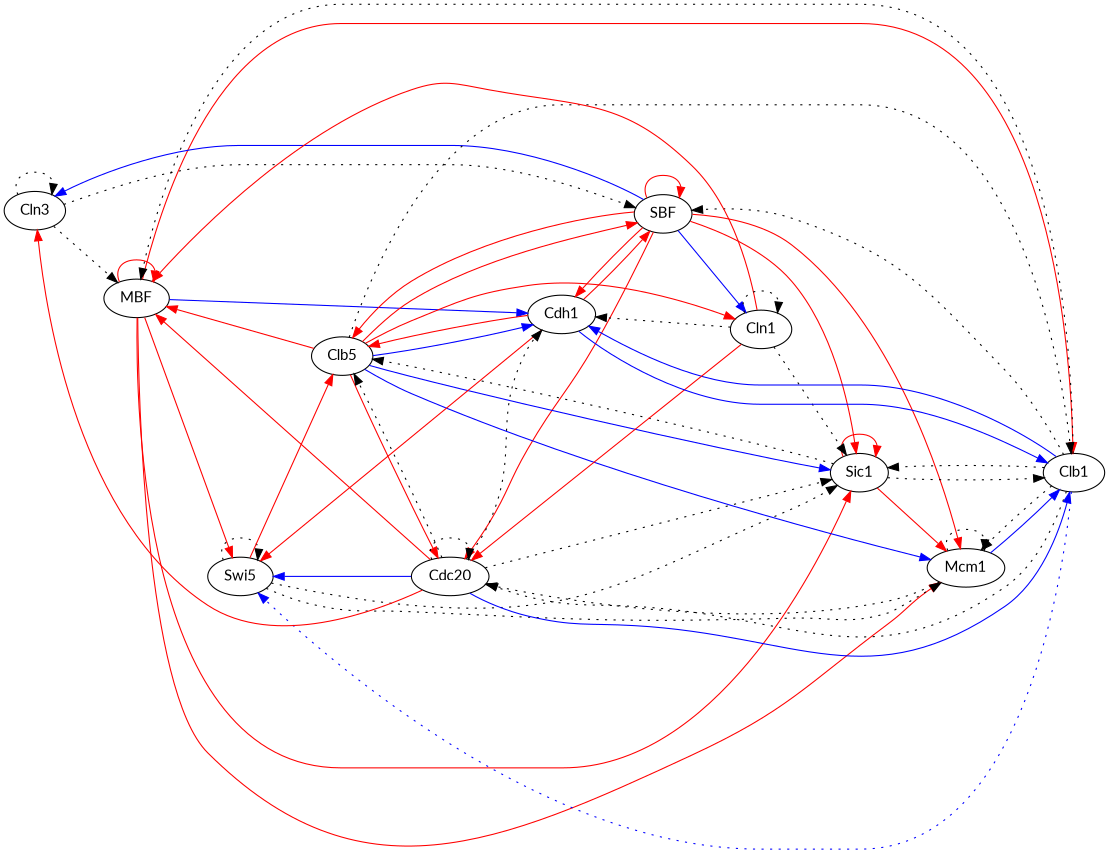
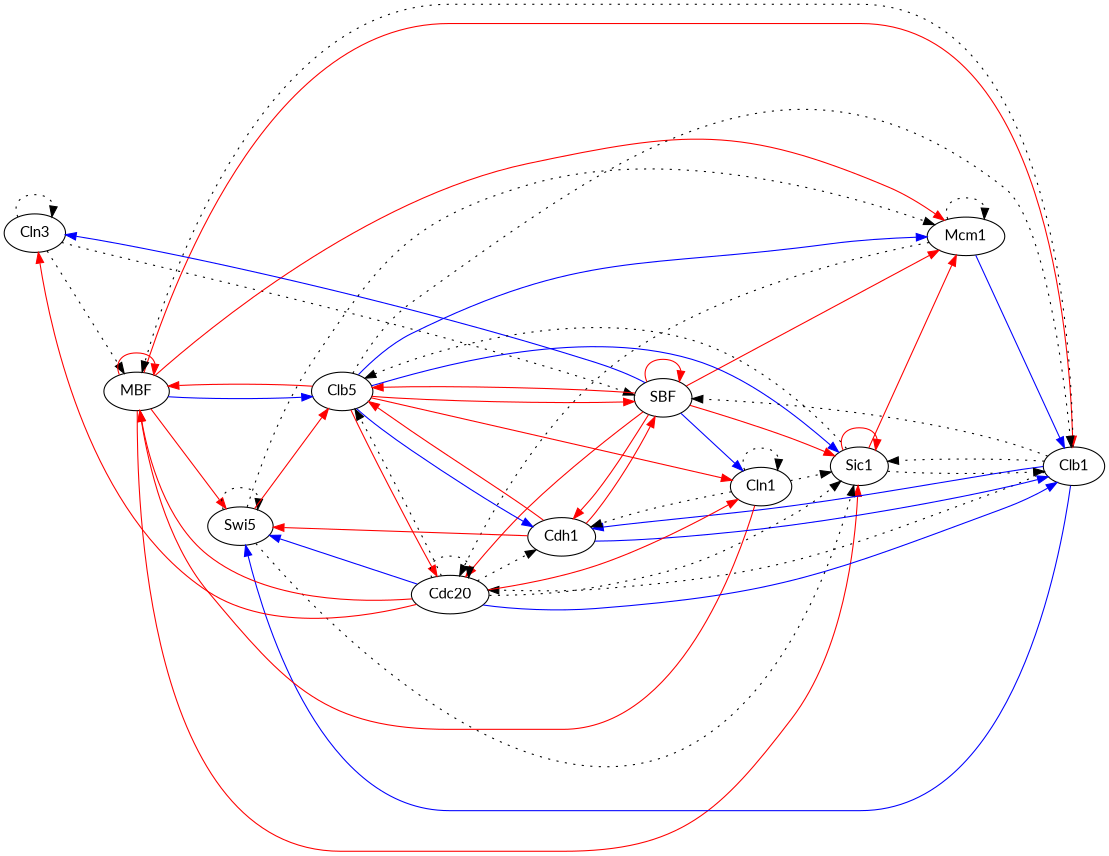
edge "MBF" -> "Cdh1": now "MBF" -> "Clb5"
edge "Cln1" -> "Cdc20": reversed
edge "Clb1" -> "Mcm1": removed
edge "Clb1" -> "Swi5": style dotted -> solid
